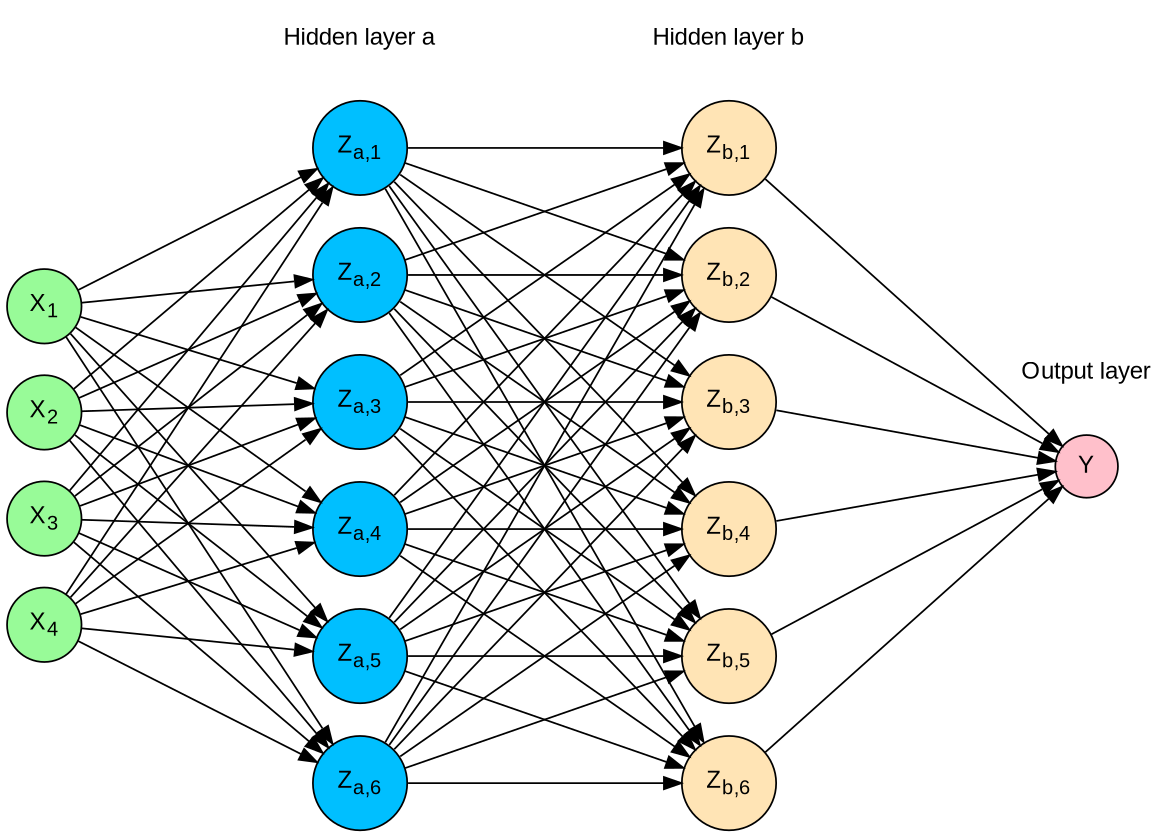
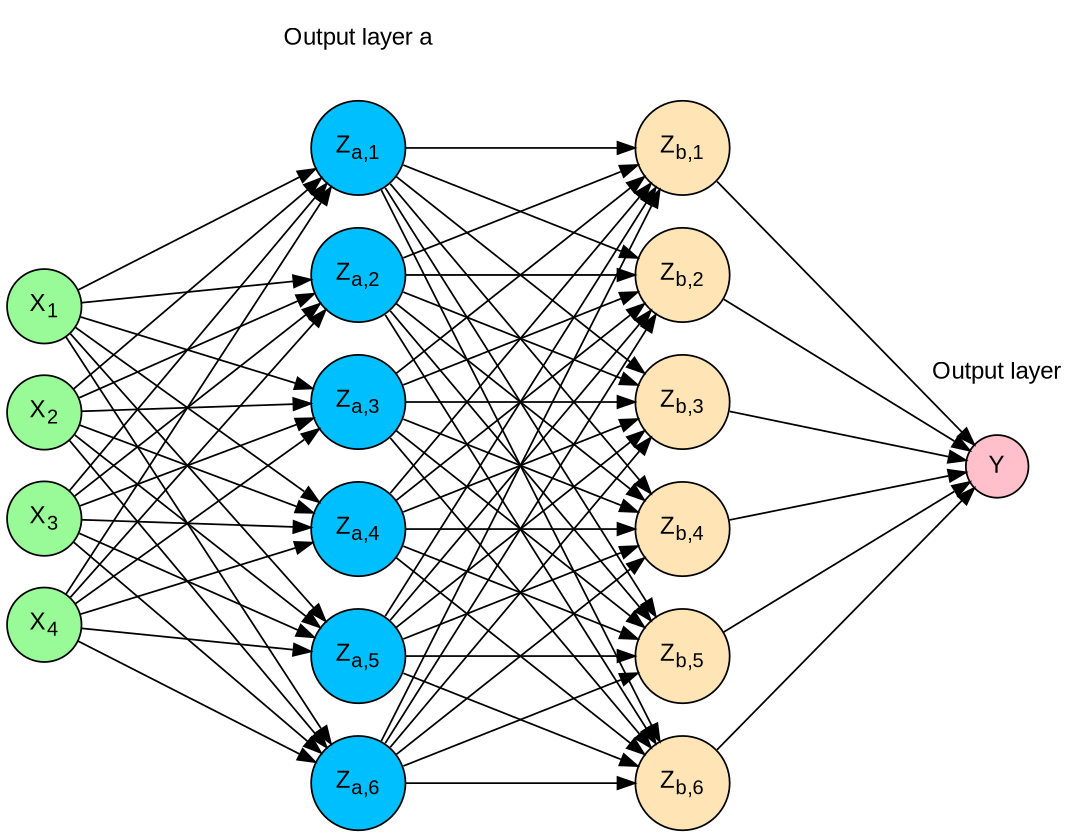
node "Hidden layer a": label "Hidden layer a" -> "Output layer a"
node "Hidden layer b": removed
